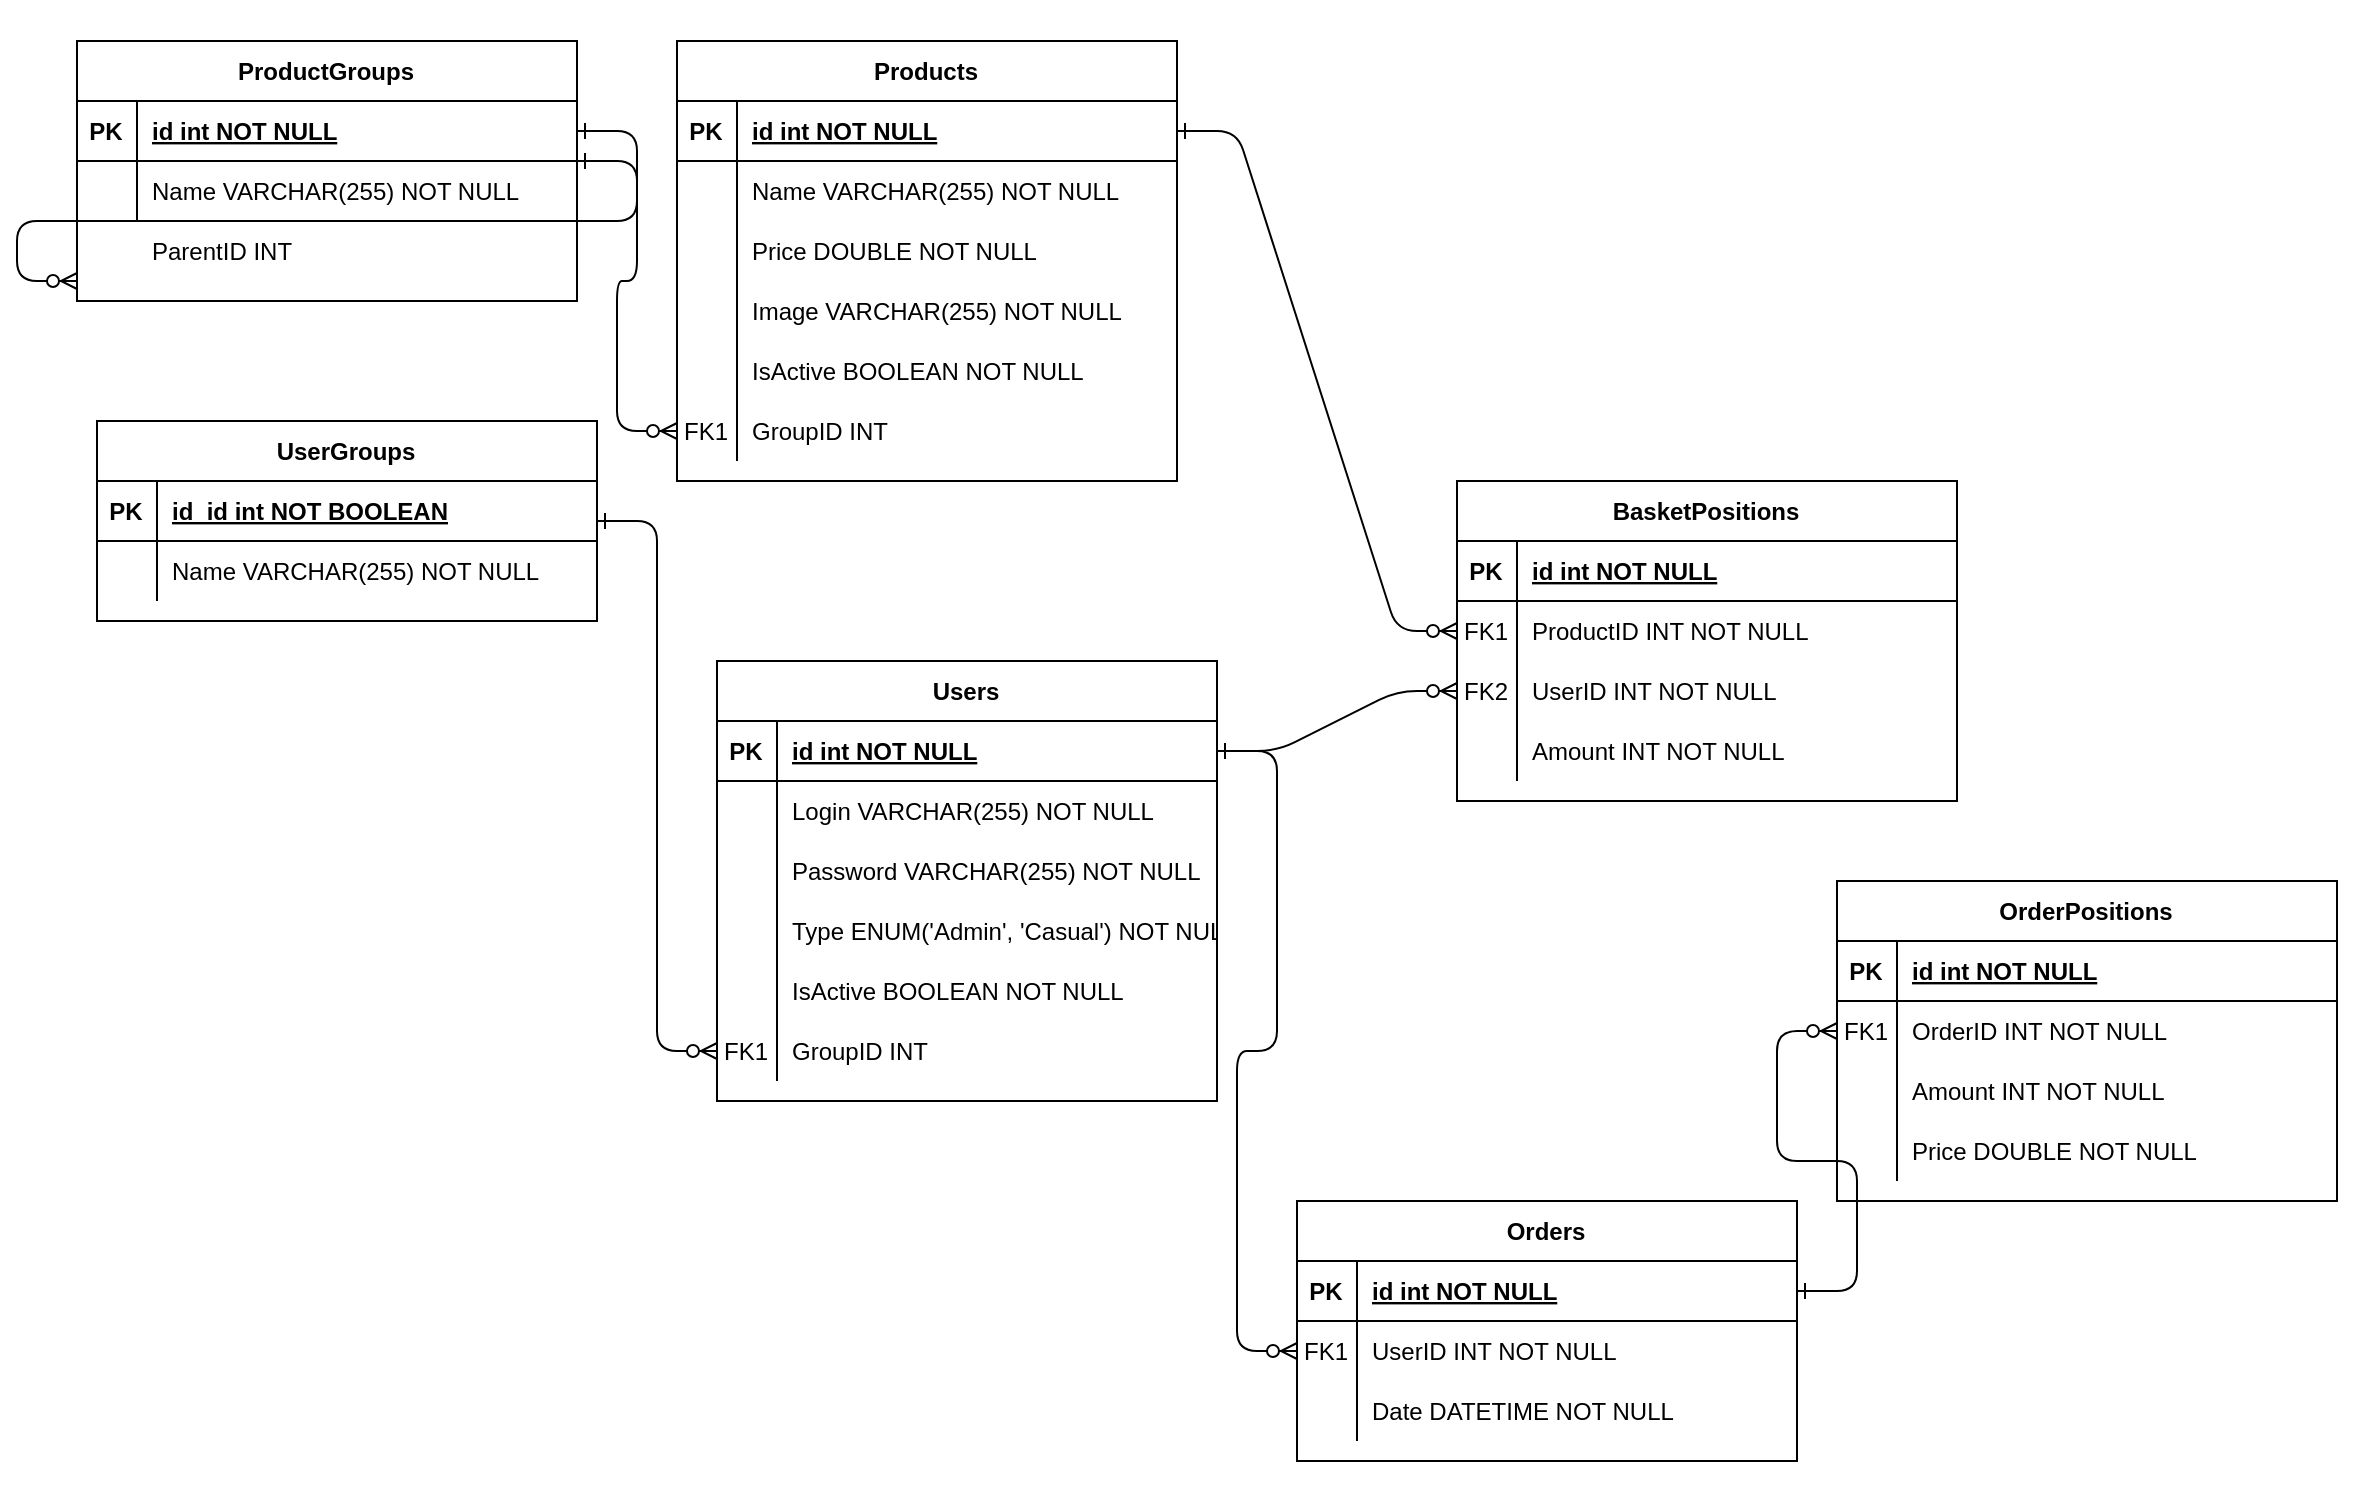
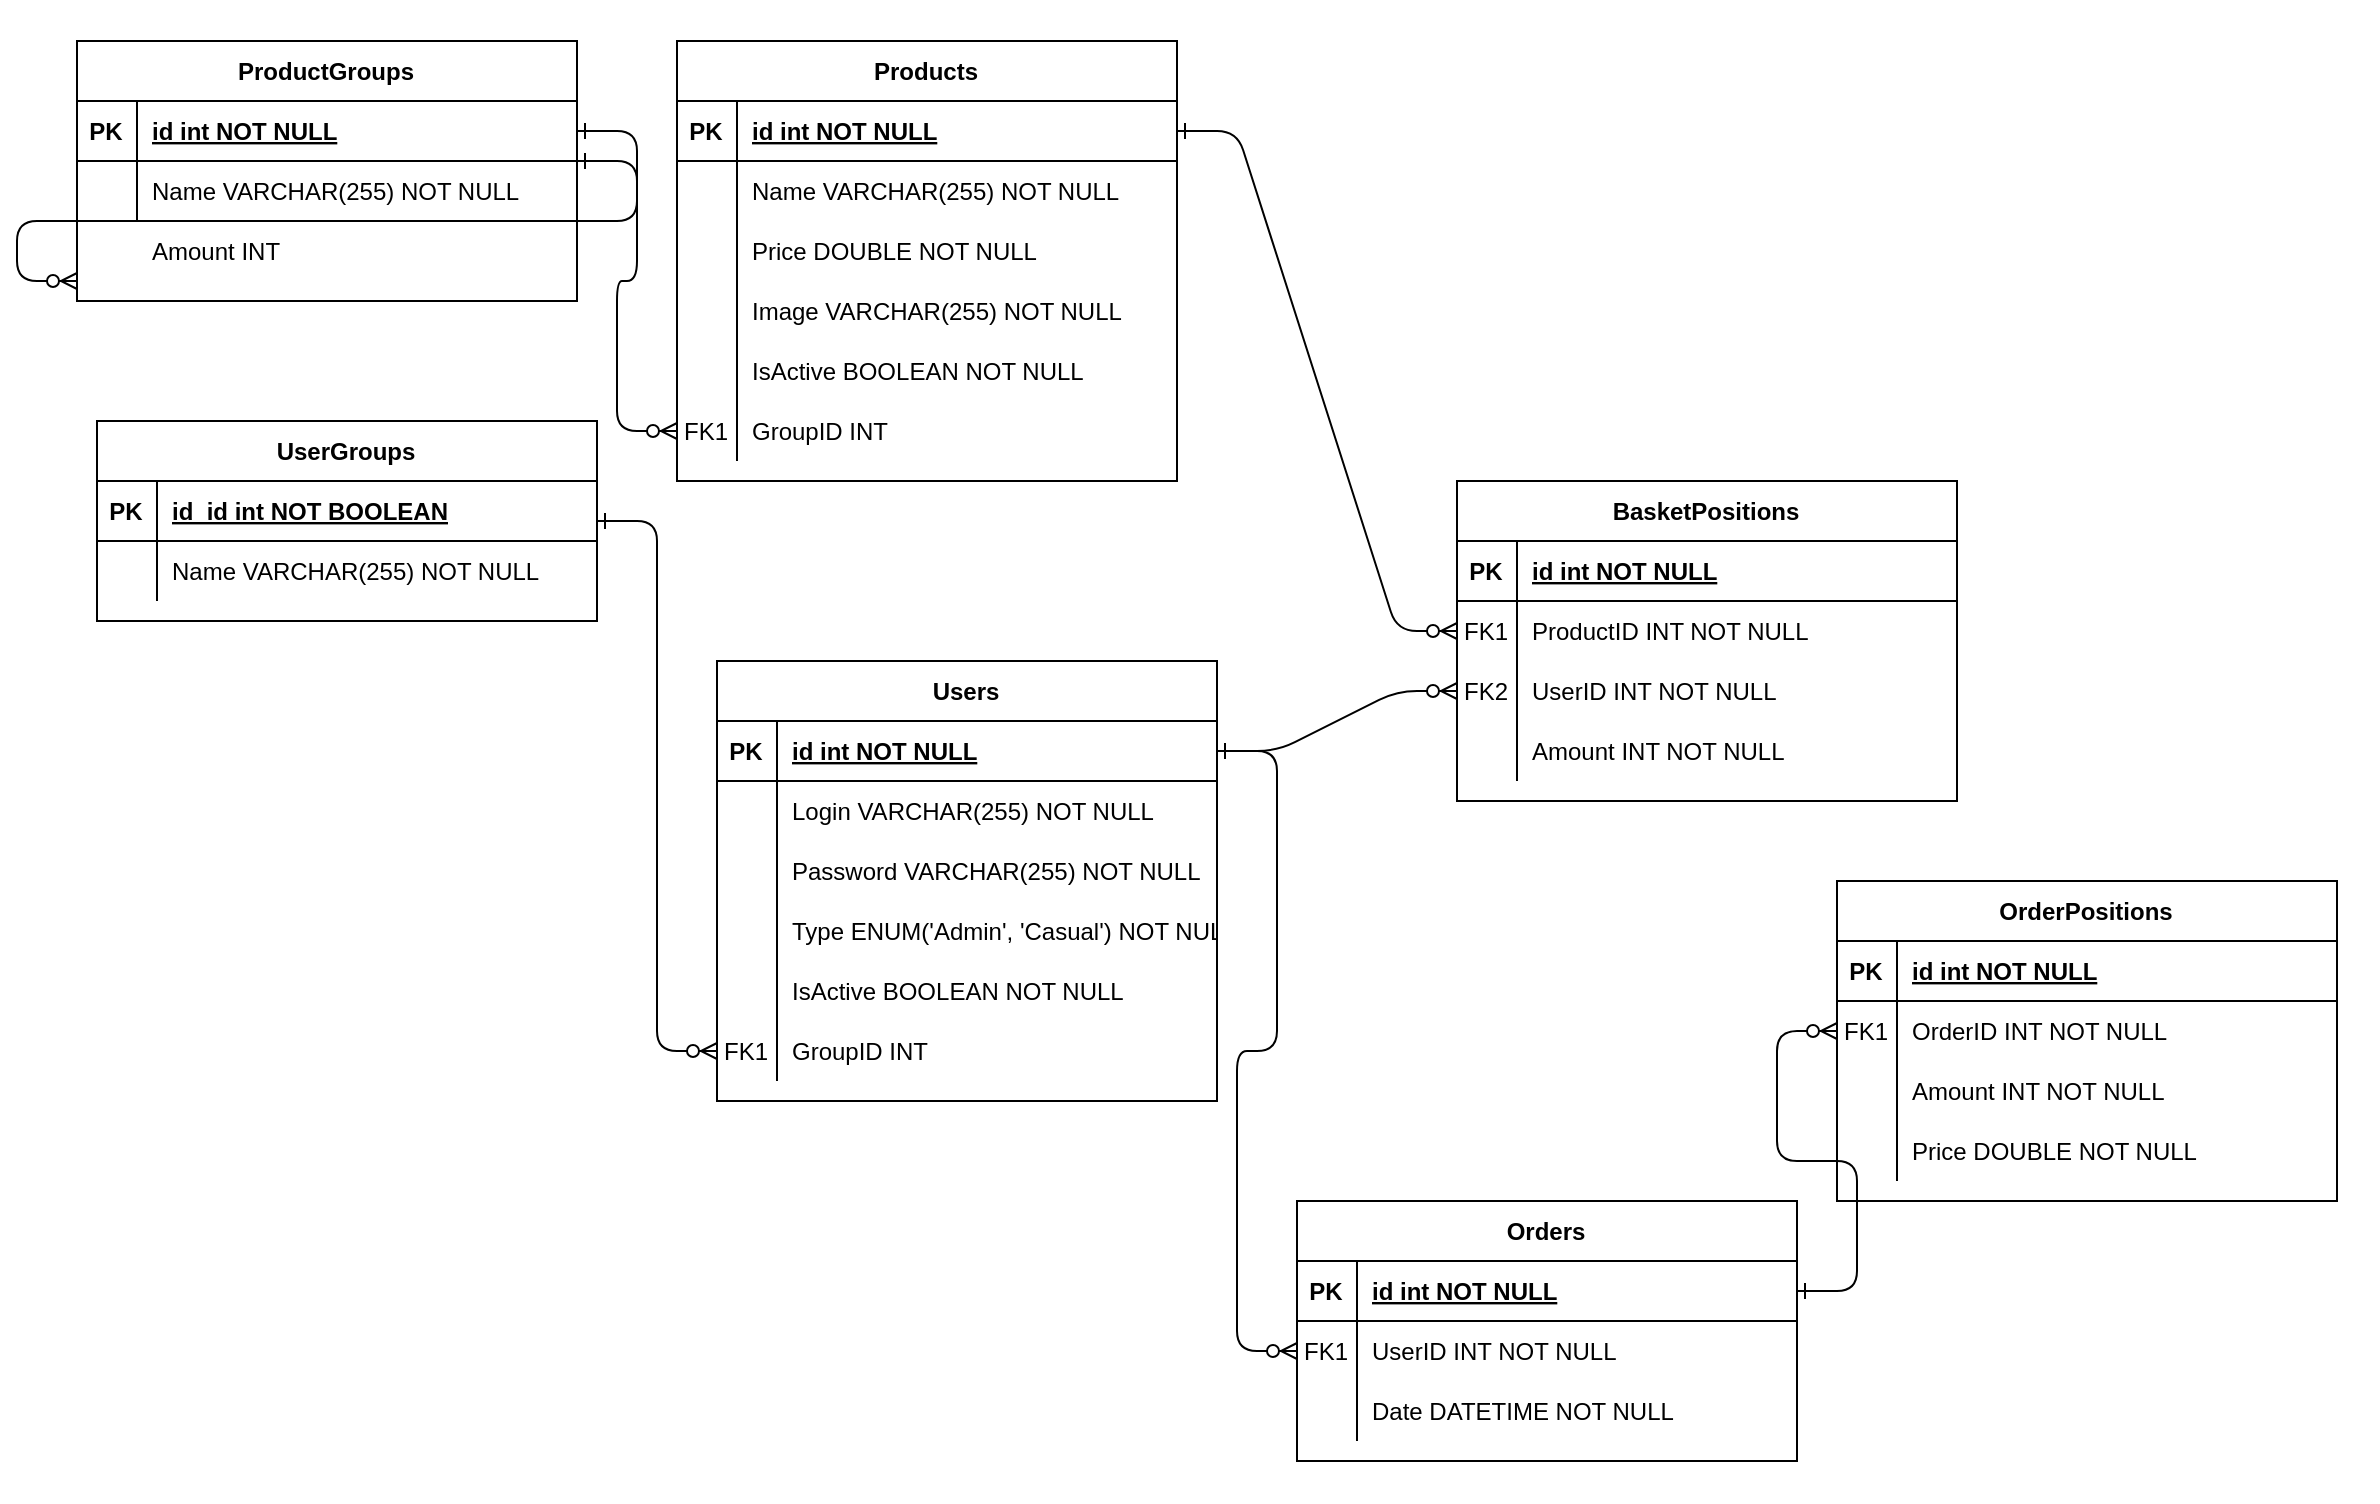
node "ParentID INT": label "ParentID INT" -> "Amount INT"
